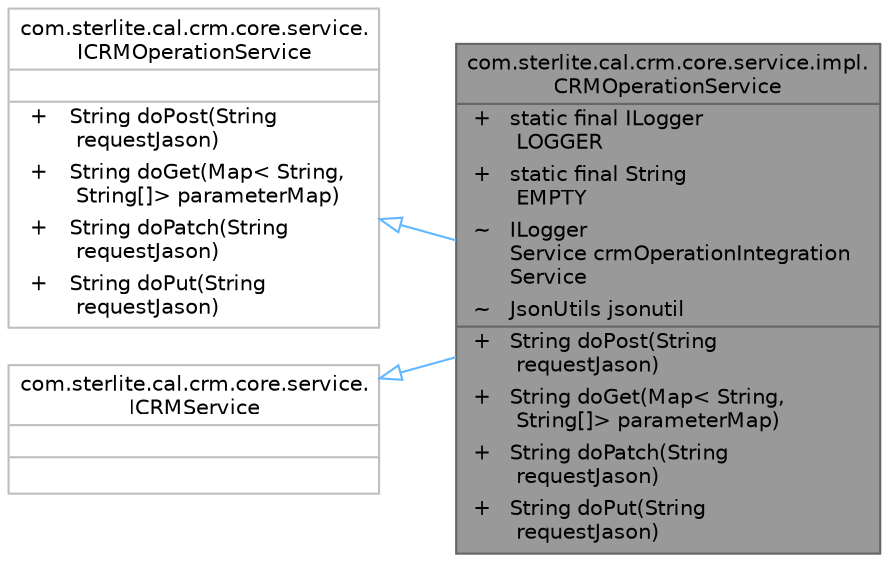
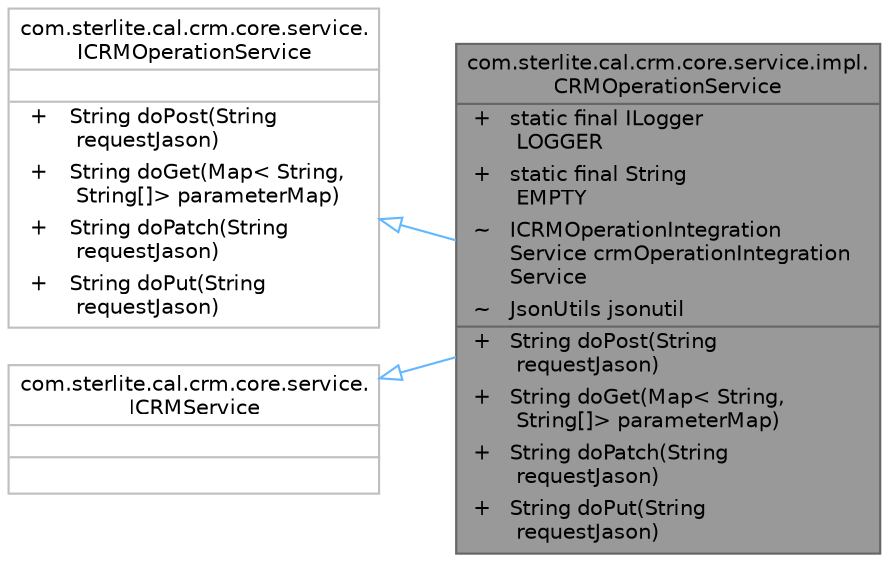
node "com.sterlite.cal.crm.core.service.impl.": text "ILogger" -> "ICRMOperationIntegration"
